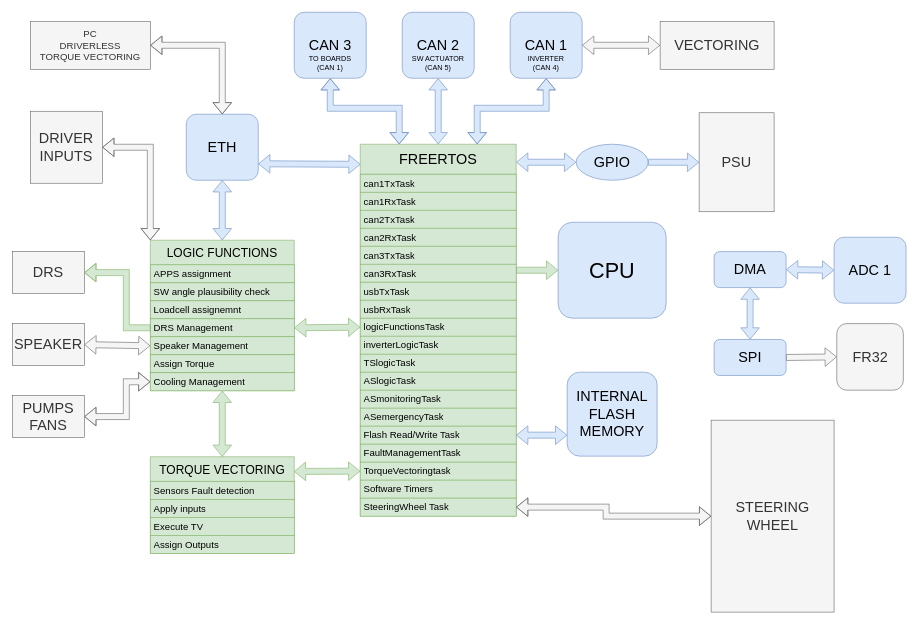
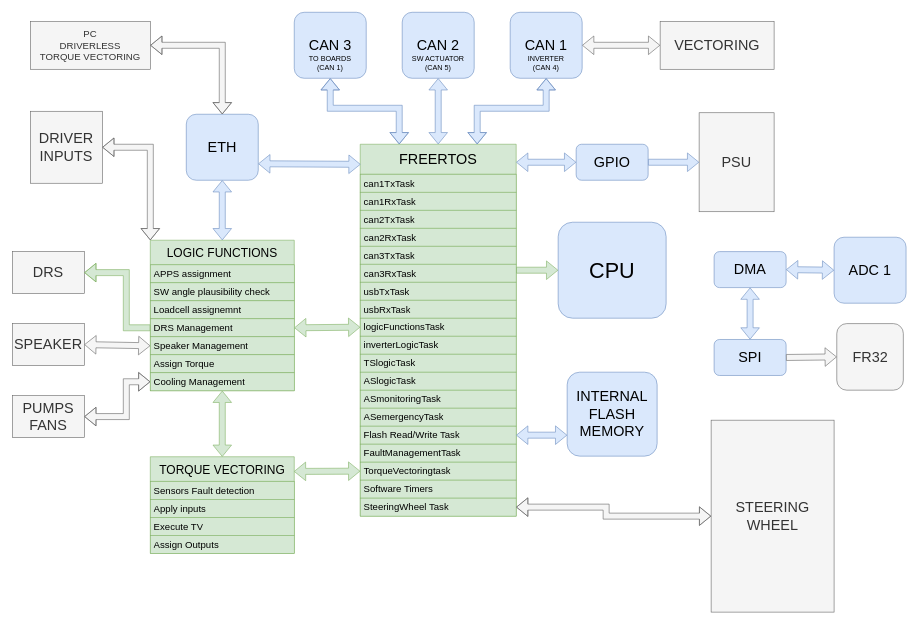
node "GPIO": shape ellipse -> rounded rectangle
